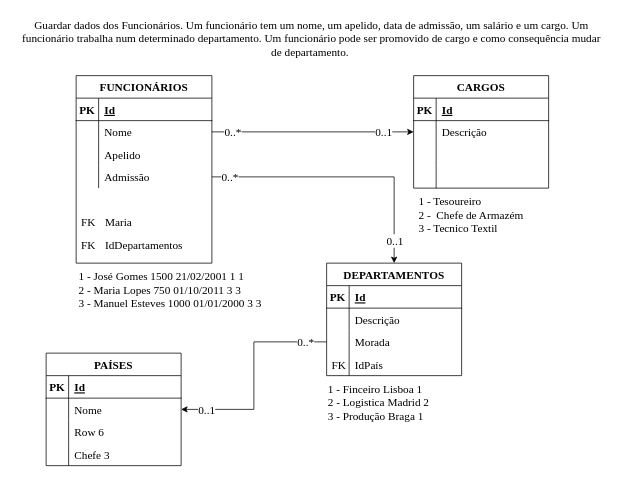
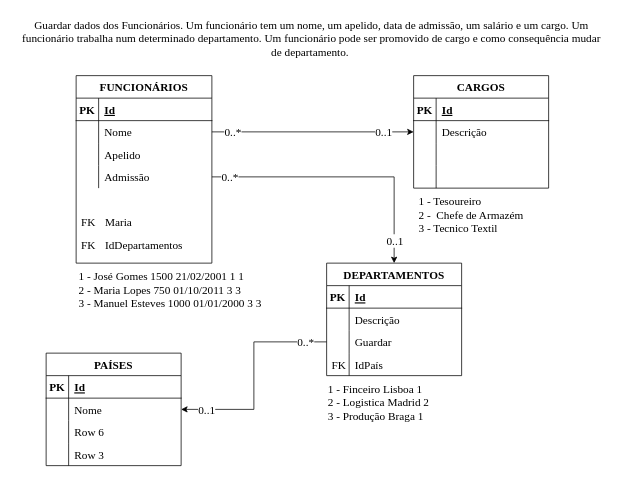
node "Morada": label "Morada" -> "Guardar"
node "Chefe 3": label "Chefe 3" -> "Row 3"
